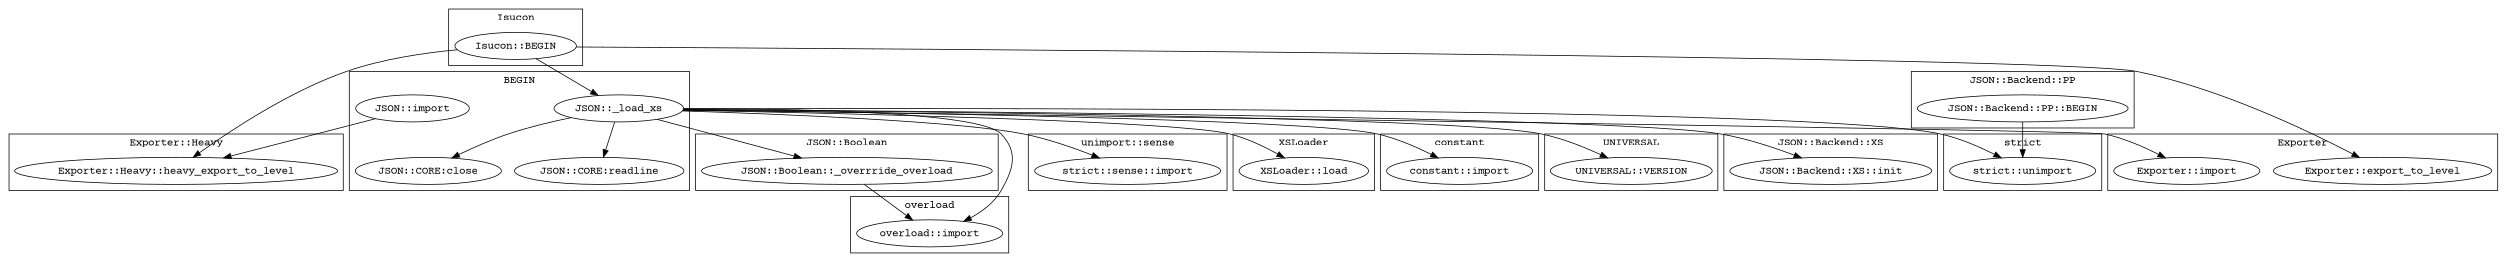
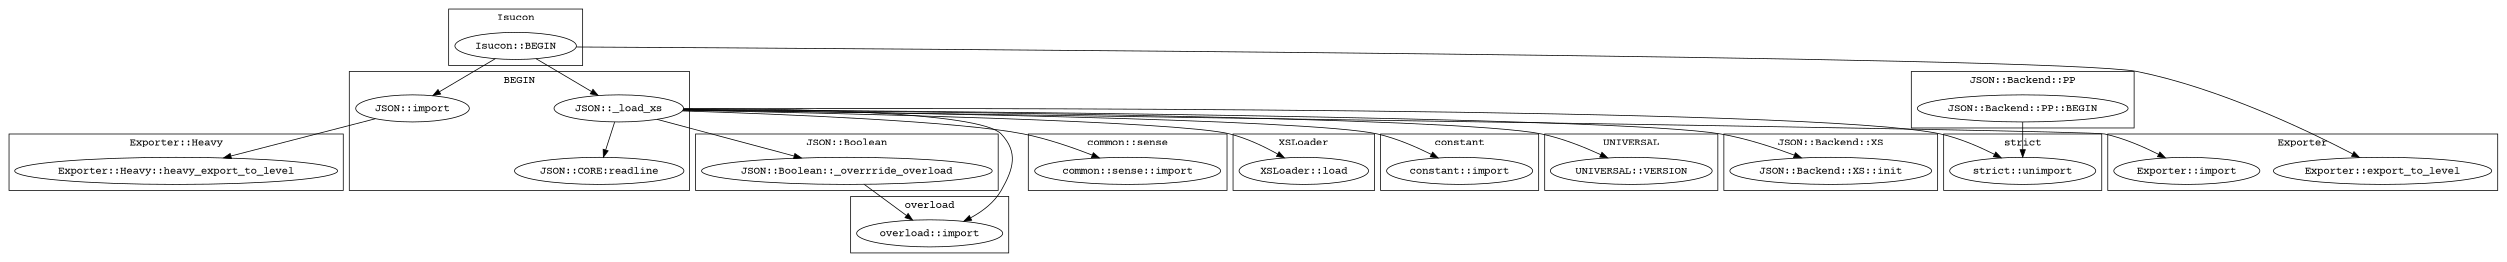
edge "Isucon::BEGIN" -> "Exporter::Heavy::heavy_export_to_level": now "Isucon::BEGIN" -> "JSON::import"
cluster "unimport::sense": label "unimport::sense" -> "common::sense"
node "JSON::CORE:close": removed
node "strict::sense::import": label "strict::sense::import" -> "common::sense::import"
